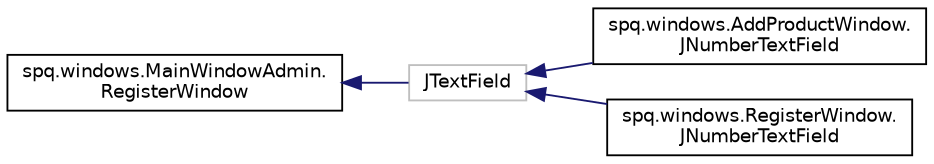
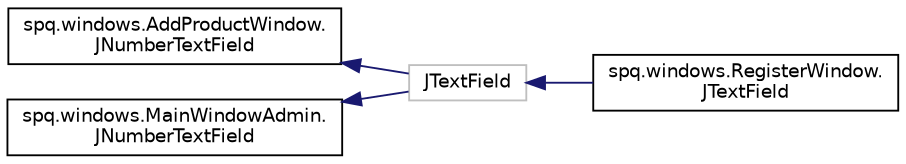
edge "spq.windows.AddProductWindow. JNumberTextField" -> "JTextField": reversed
node "spq.windows.MainWindowAdmin. RegisterWindow": label "spq.windows.MainWindowAdmin. RegisterWindow" -> "spq.windows.MainWindowAdmin. JNumberTextField"
node "spq.windows.RegisterWindow. JNumberTextField": label "spq.windows.RegisterWindow. JNumberTextField" -> "spq.windows.RegisterWindow. JTextField"
